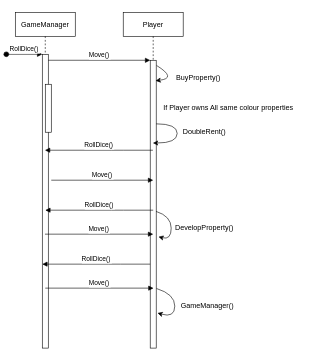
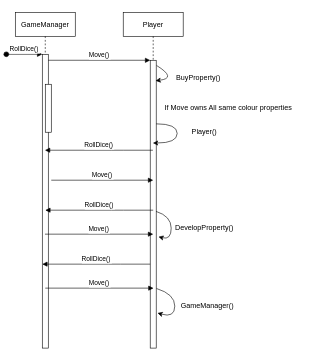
node "If Player owns All same colour properties": label "If Player owns All same colour properties" -> "If Move owns All same colour properties"
node "DoubleRent()": label "DoubleRent()" -> "Player()"
